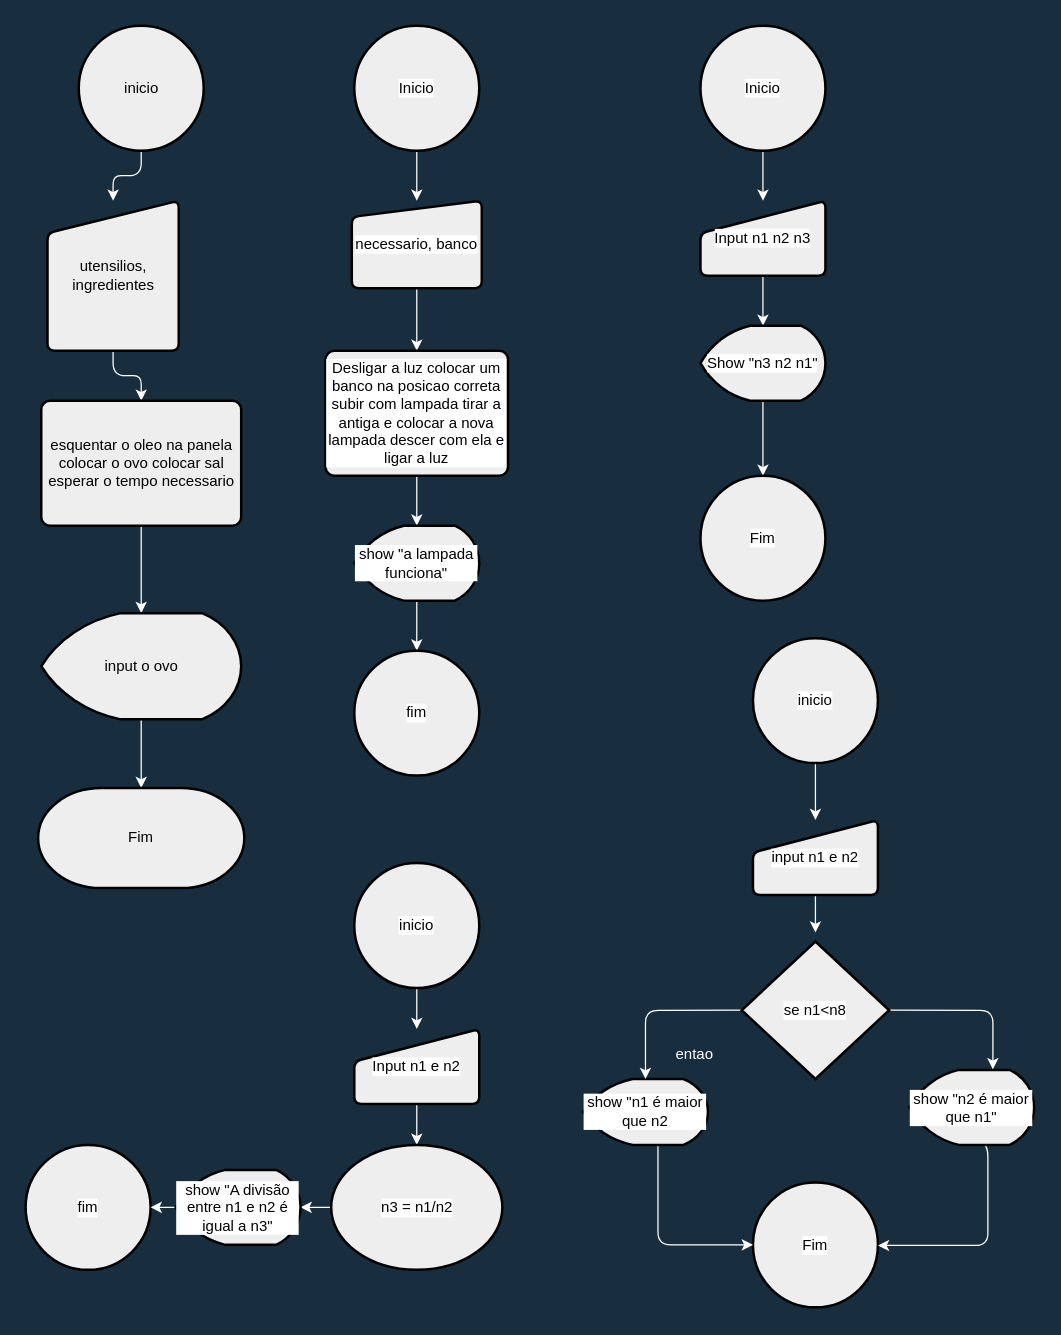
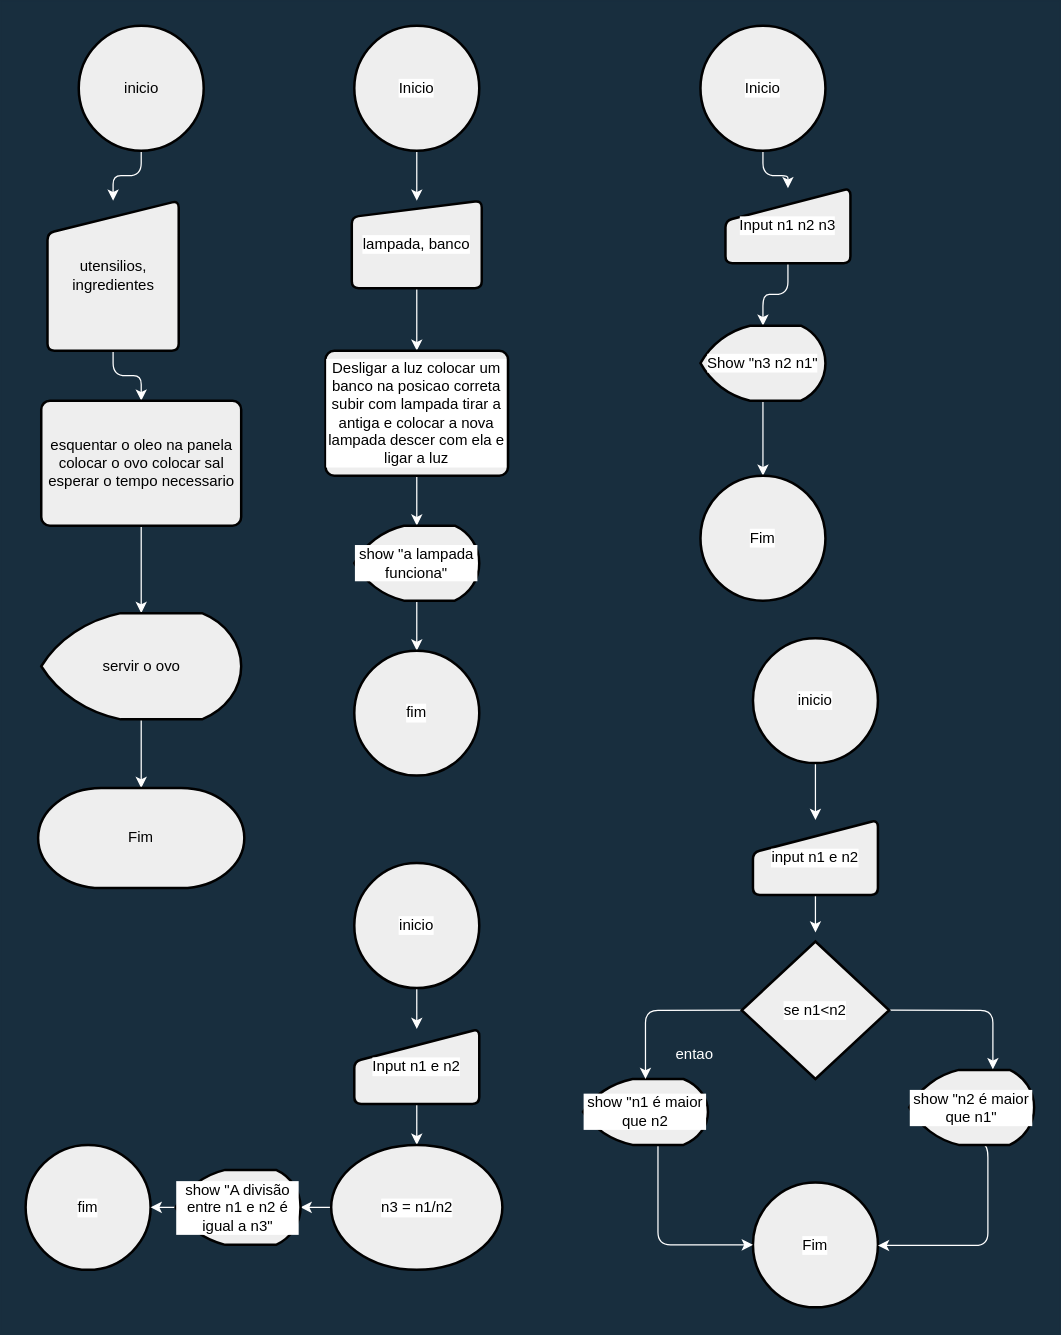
node "Input n1 n2 n3": moved (763, 238) -> (788, 226)
node "necessario, banco": label "necessario, banco" -> "lampada, banco"
node "input o ovo": label "input o ovo" -> "servir o ovo"
node "se n1<n8": label "se n1<n8" -> "se n1<n2"
